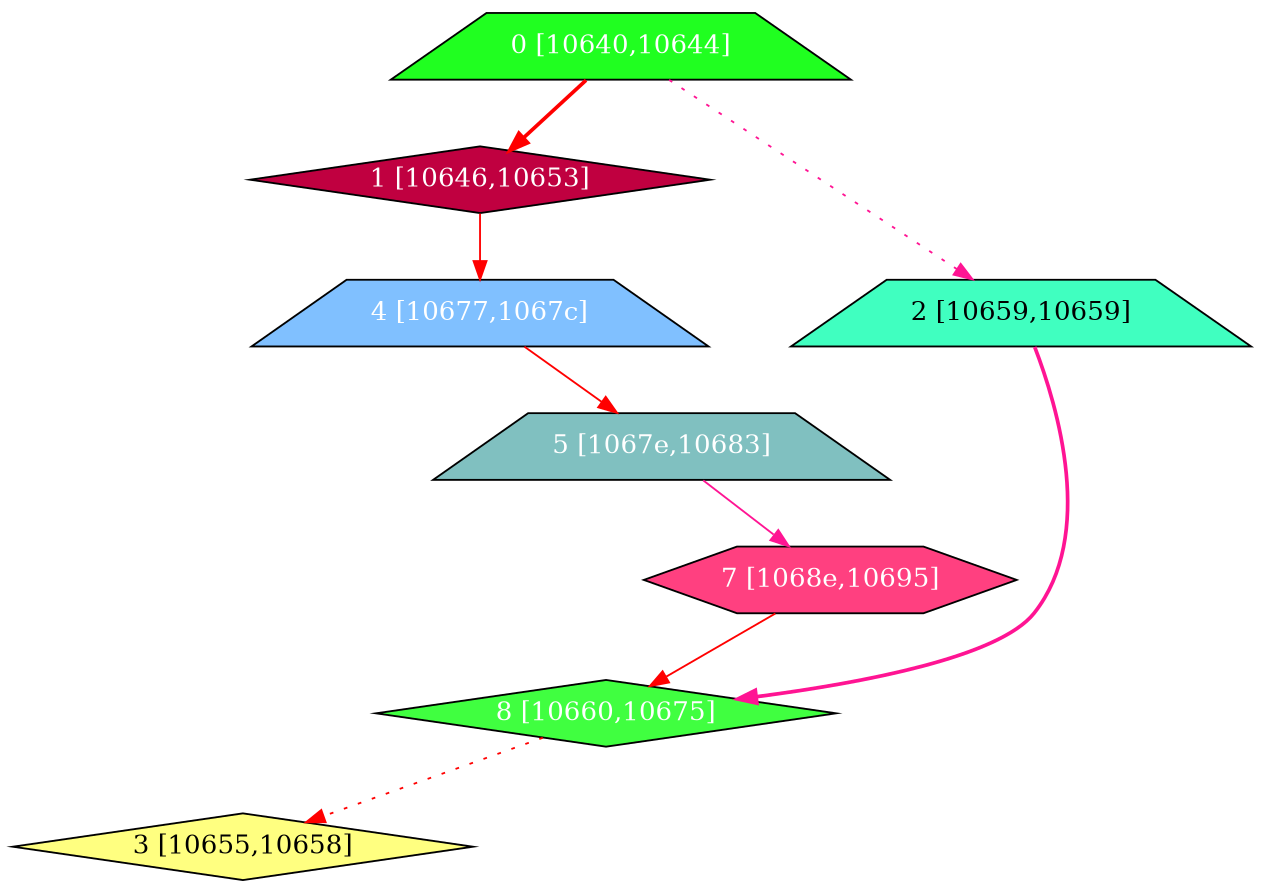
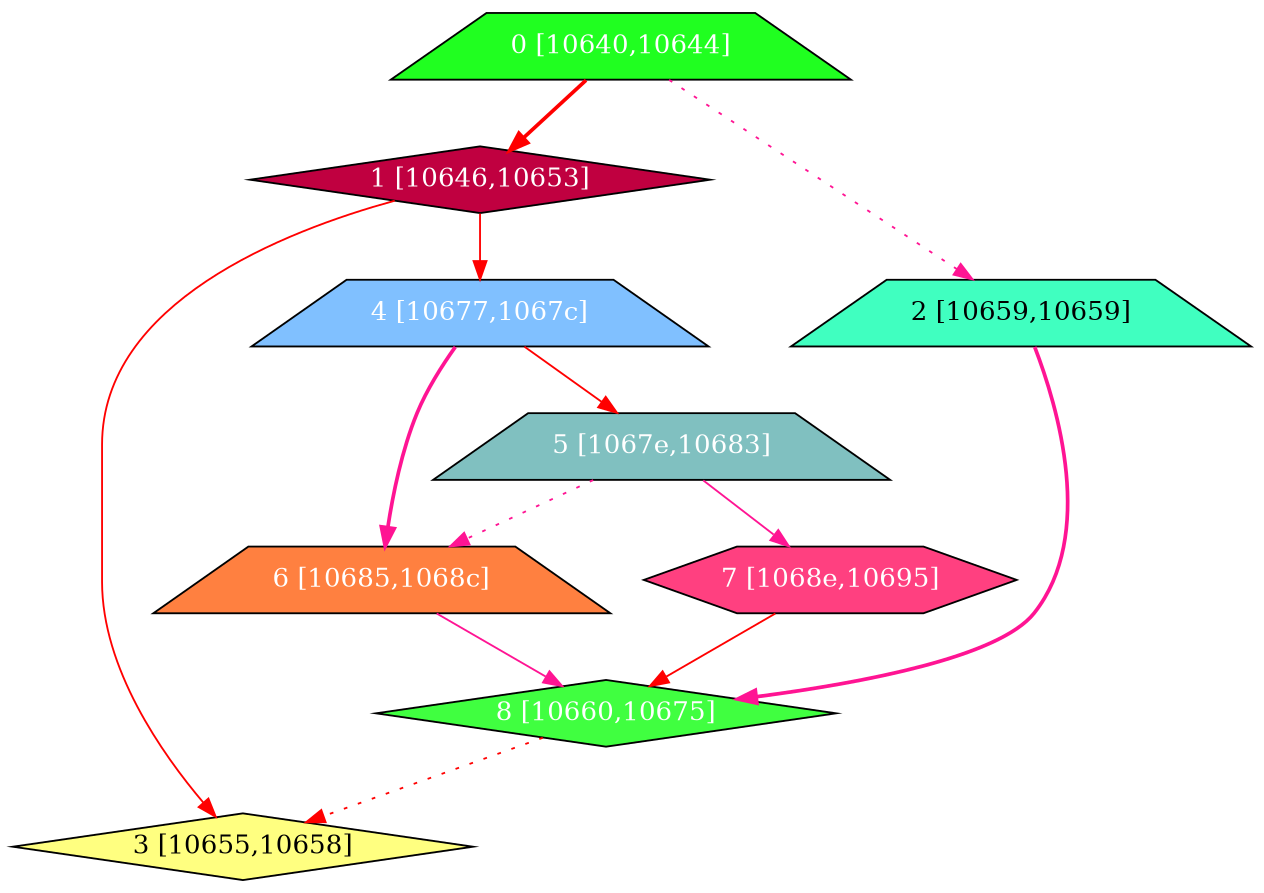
edge "1 [10646,10653]" -> "3 [10655,10658]": added
node "6 [10685,1068c]": added
